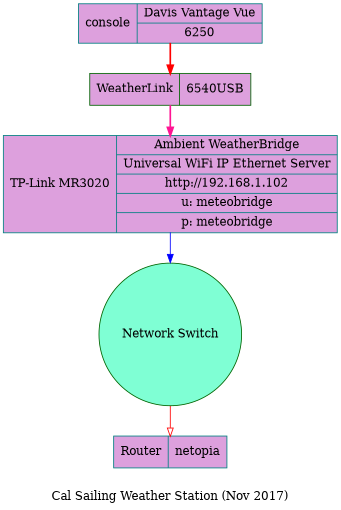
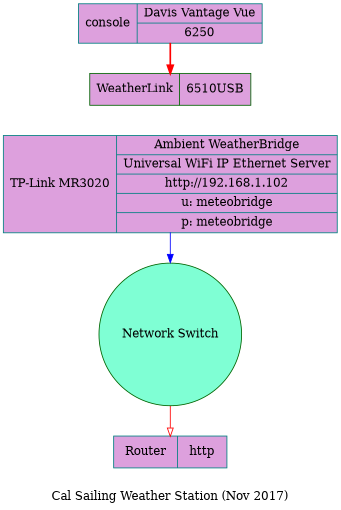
node "WeatherLink": text "6540USB" -> "6510USB"
edge "WeatherLink" -> "TP-Link MR3020": removed
node "Router": text "netopia" -> "http"
